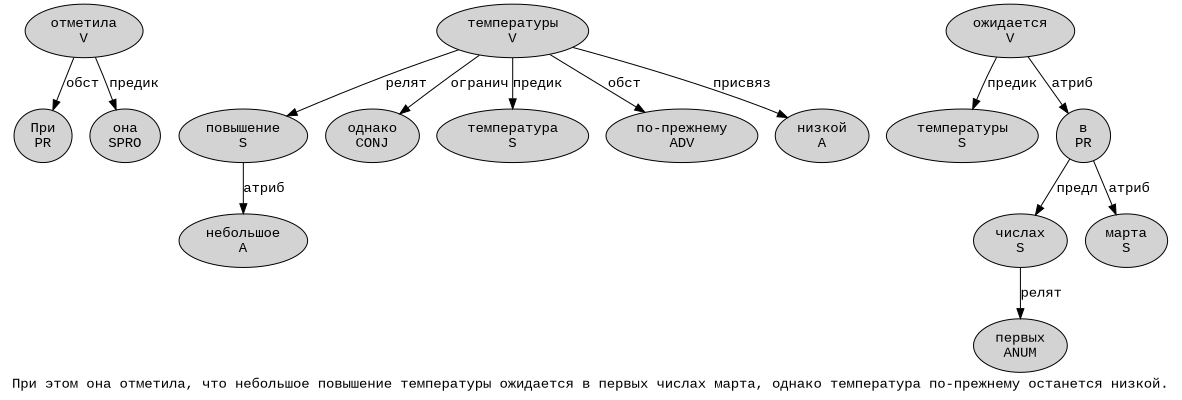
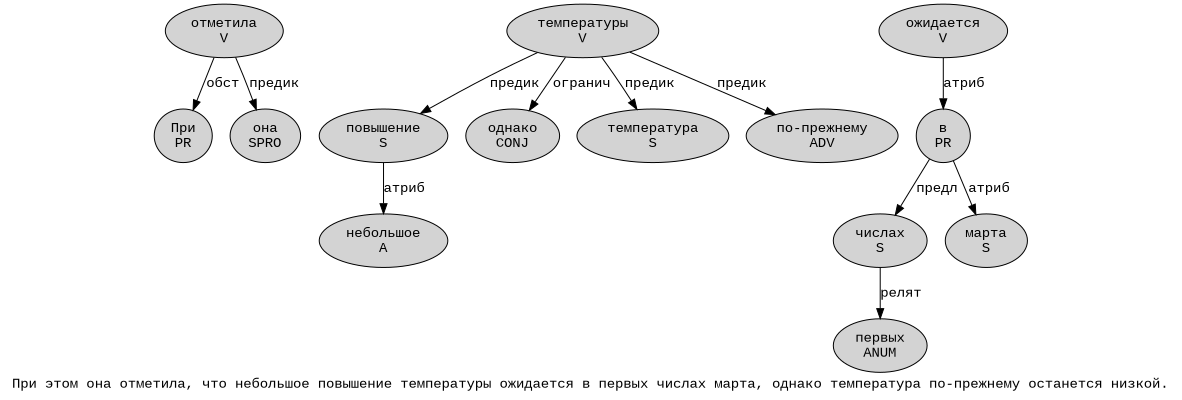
edge "температуры V" -> "повышение S": label "релят" -> "предик"
edge "температуры V" -> "по-прежнему ADV": label "обст" -> "предик"
node "низкой A": removed
node "температуры S": removed
